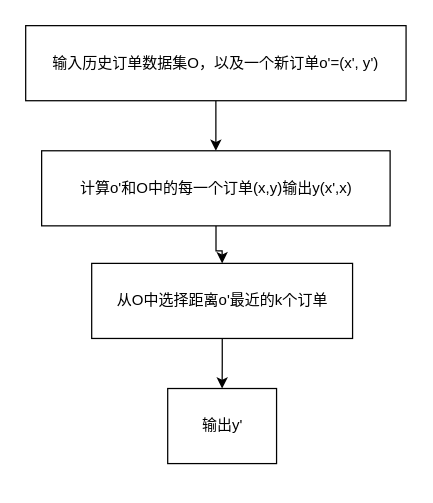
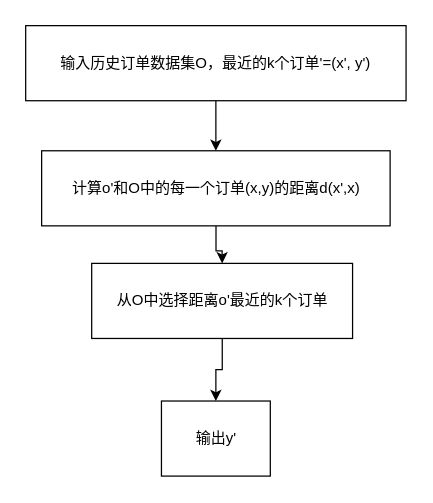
node "输入历史订单数据集O，以及一个新订单o'=(x', y')": label "输入历史订单数据集O，以及一个新订单o'=(x', y')" -> "输入历史订单数据集O，最近的k个订单'=(x', y')"
node "计算o'和O中的每一个订单(x,y)输出y(x',x)": label "计算o'和O中的每一个订单(x,y)输出y(x',x)" -> "计算o'和O中的每一个订单(x,y)的距离d(x',x)"
node "输出y'": moved (222, 426) -> (216, 438)
